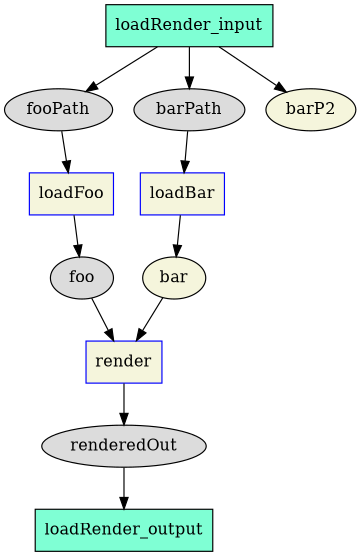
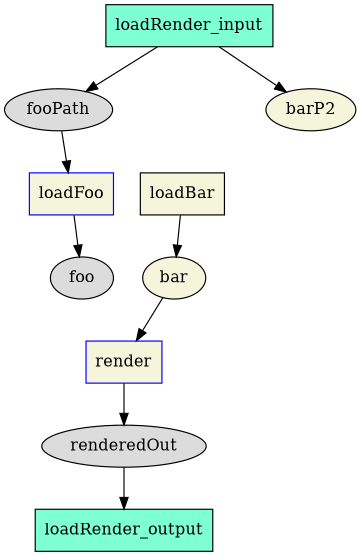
node "barPath": removed
node "loadBar": color blue -> black
edge "foo" -> "render": removed
